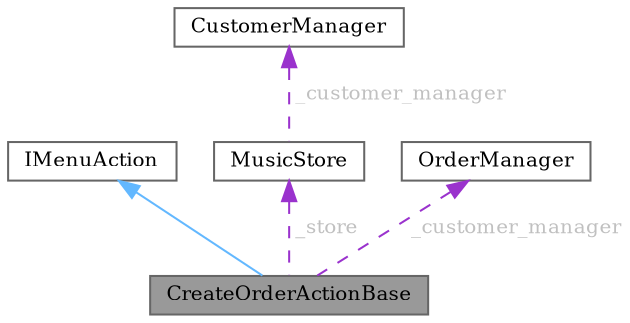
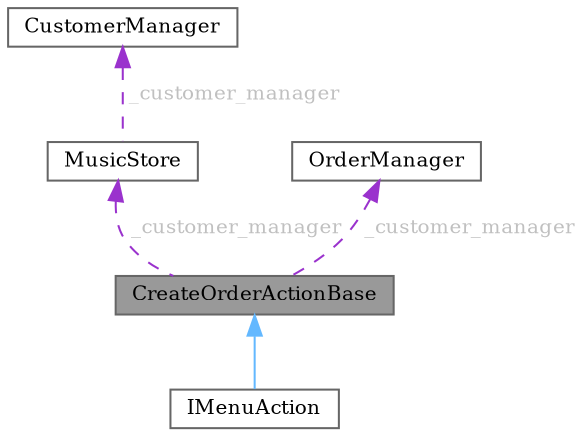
edge "CreateOrderActionBase" -> "MusicStore": label " _store" -> " _customer_manager"
edge "CreateOrderActionBase" -> "IMenuAction": reversed
